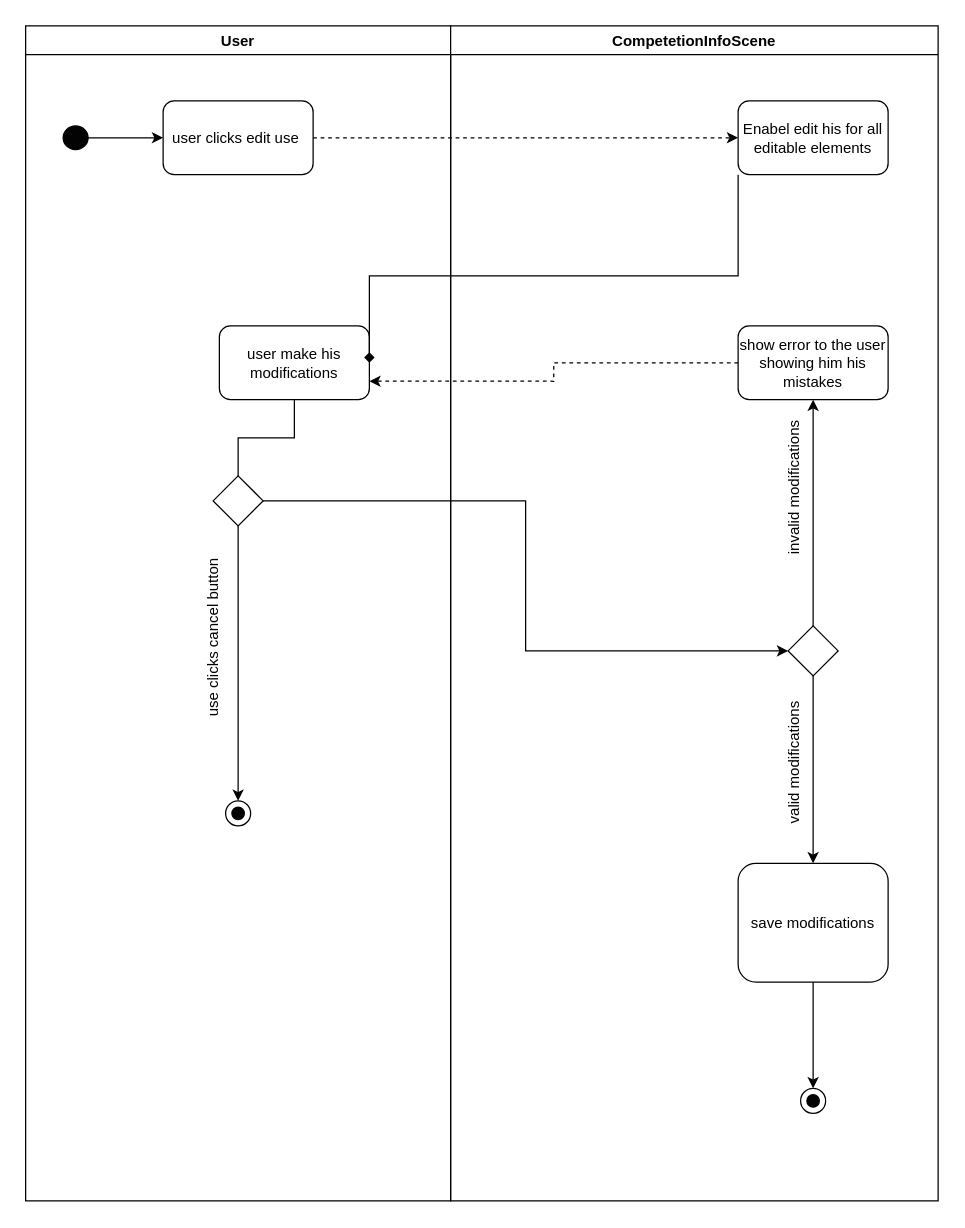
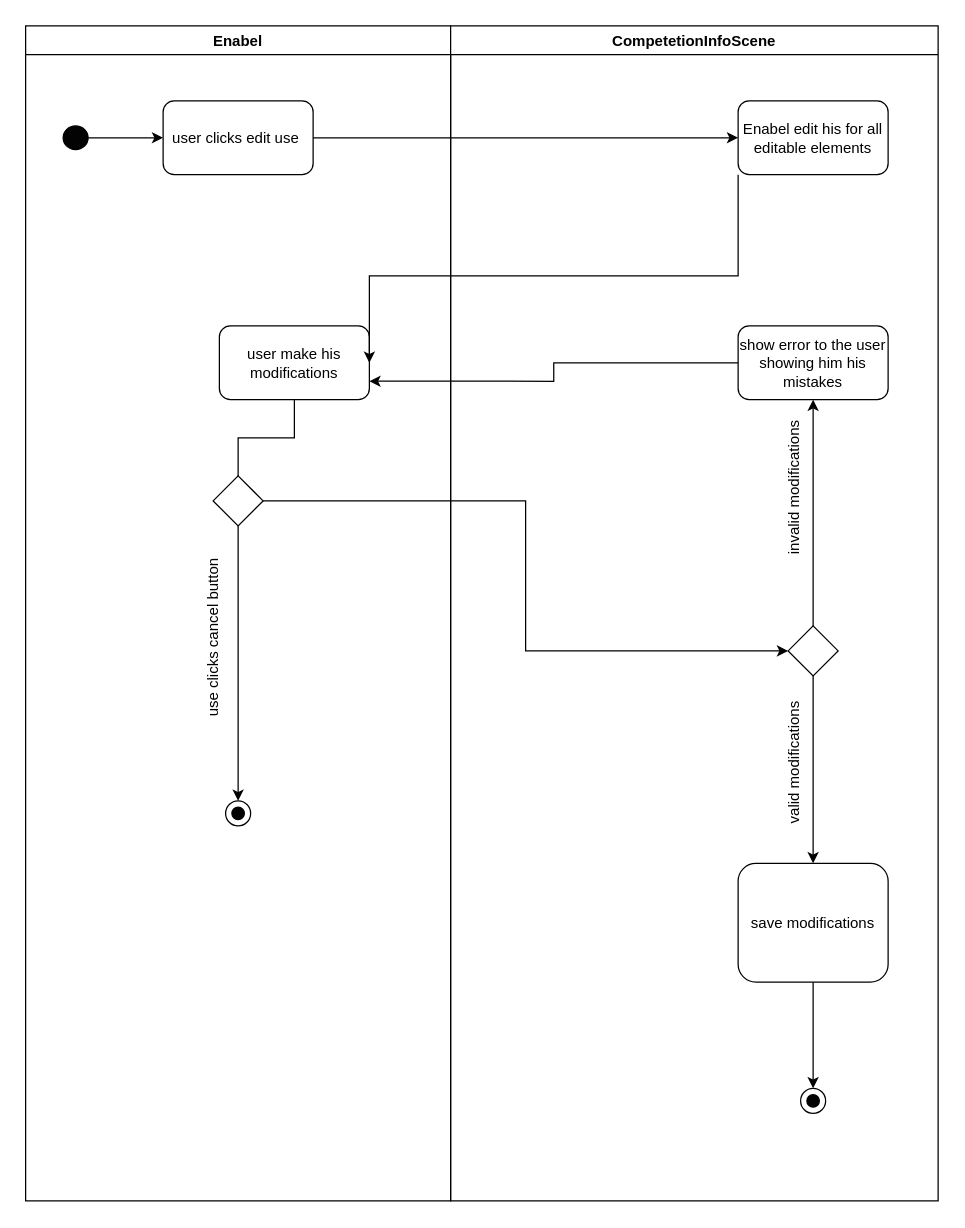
node "User": label "User" -> "Enabel"
edge "user clicks edit use" -> "Enabel edit his for all editable elements": style dashed -> solid
edge "Enabel edit his for all editable elements" -> "user make his modifications": arrowhead diamond -> classic
edge "show error to the user showing him his mistakes" -> "user make his modifications": style dashed -> solid
